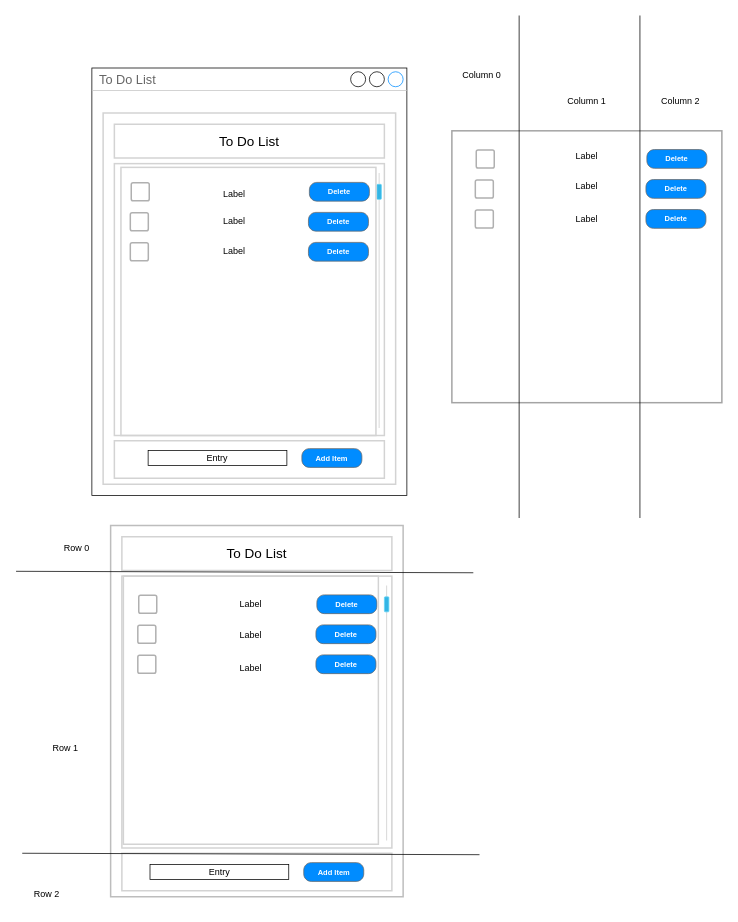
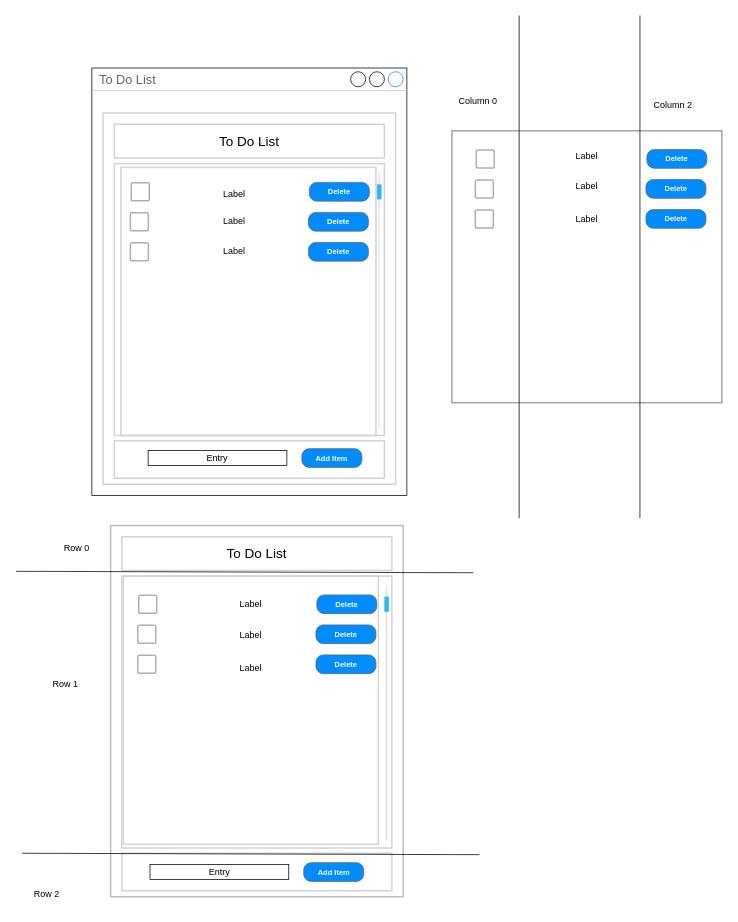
node "Column 0": moved (482, 75) -> (478, 102)
node "Column 1": removed
node "Column 2": moved (681, 102) -> (673, 105)
node "Row 1": moved (66, 748) -> (66, 684)
